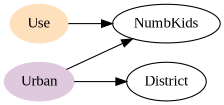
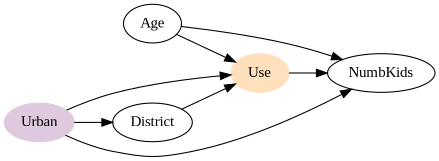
node "Age": added
edge "Urban" -> "Use": added
edge "District" -> "Use": added
